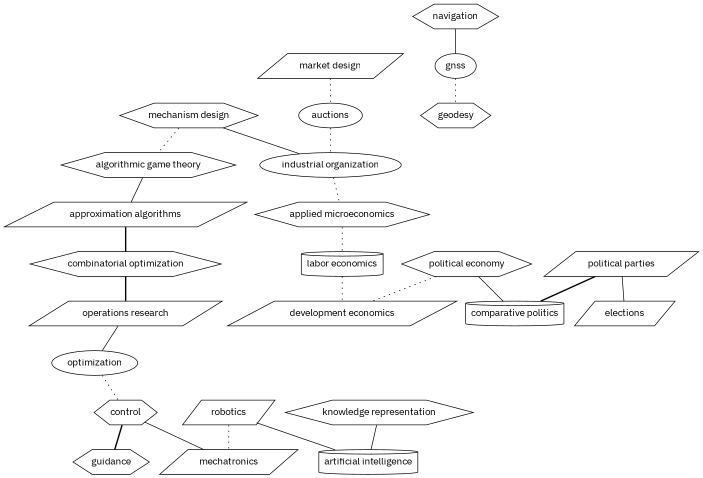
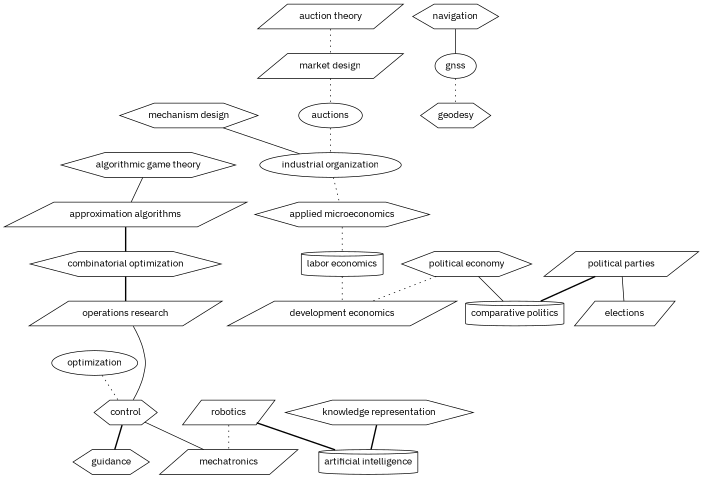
node "auction theory": added
edge "mechanism design" -- "algorithmic game theory": removed
edge "operations research" -- "optimization": now "operations research" -- "control"
edge "robotics" -- "artificial intelligence": style solid -> bold
edge "knowledge representation" -- "artificial intelligence": style solid -> bold
